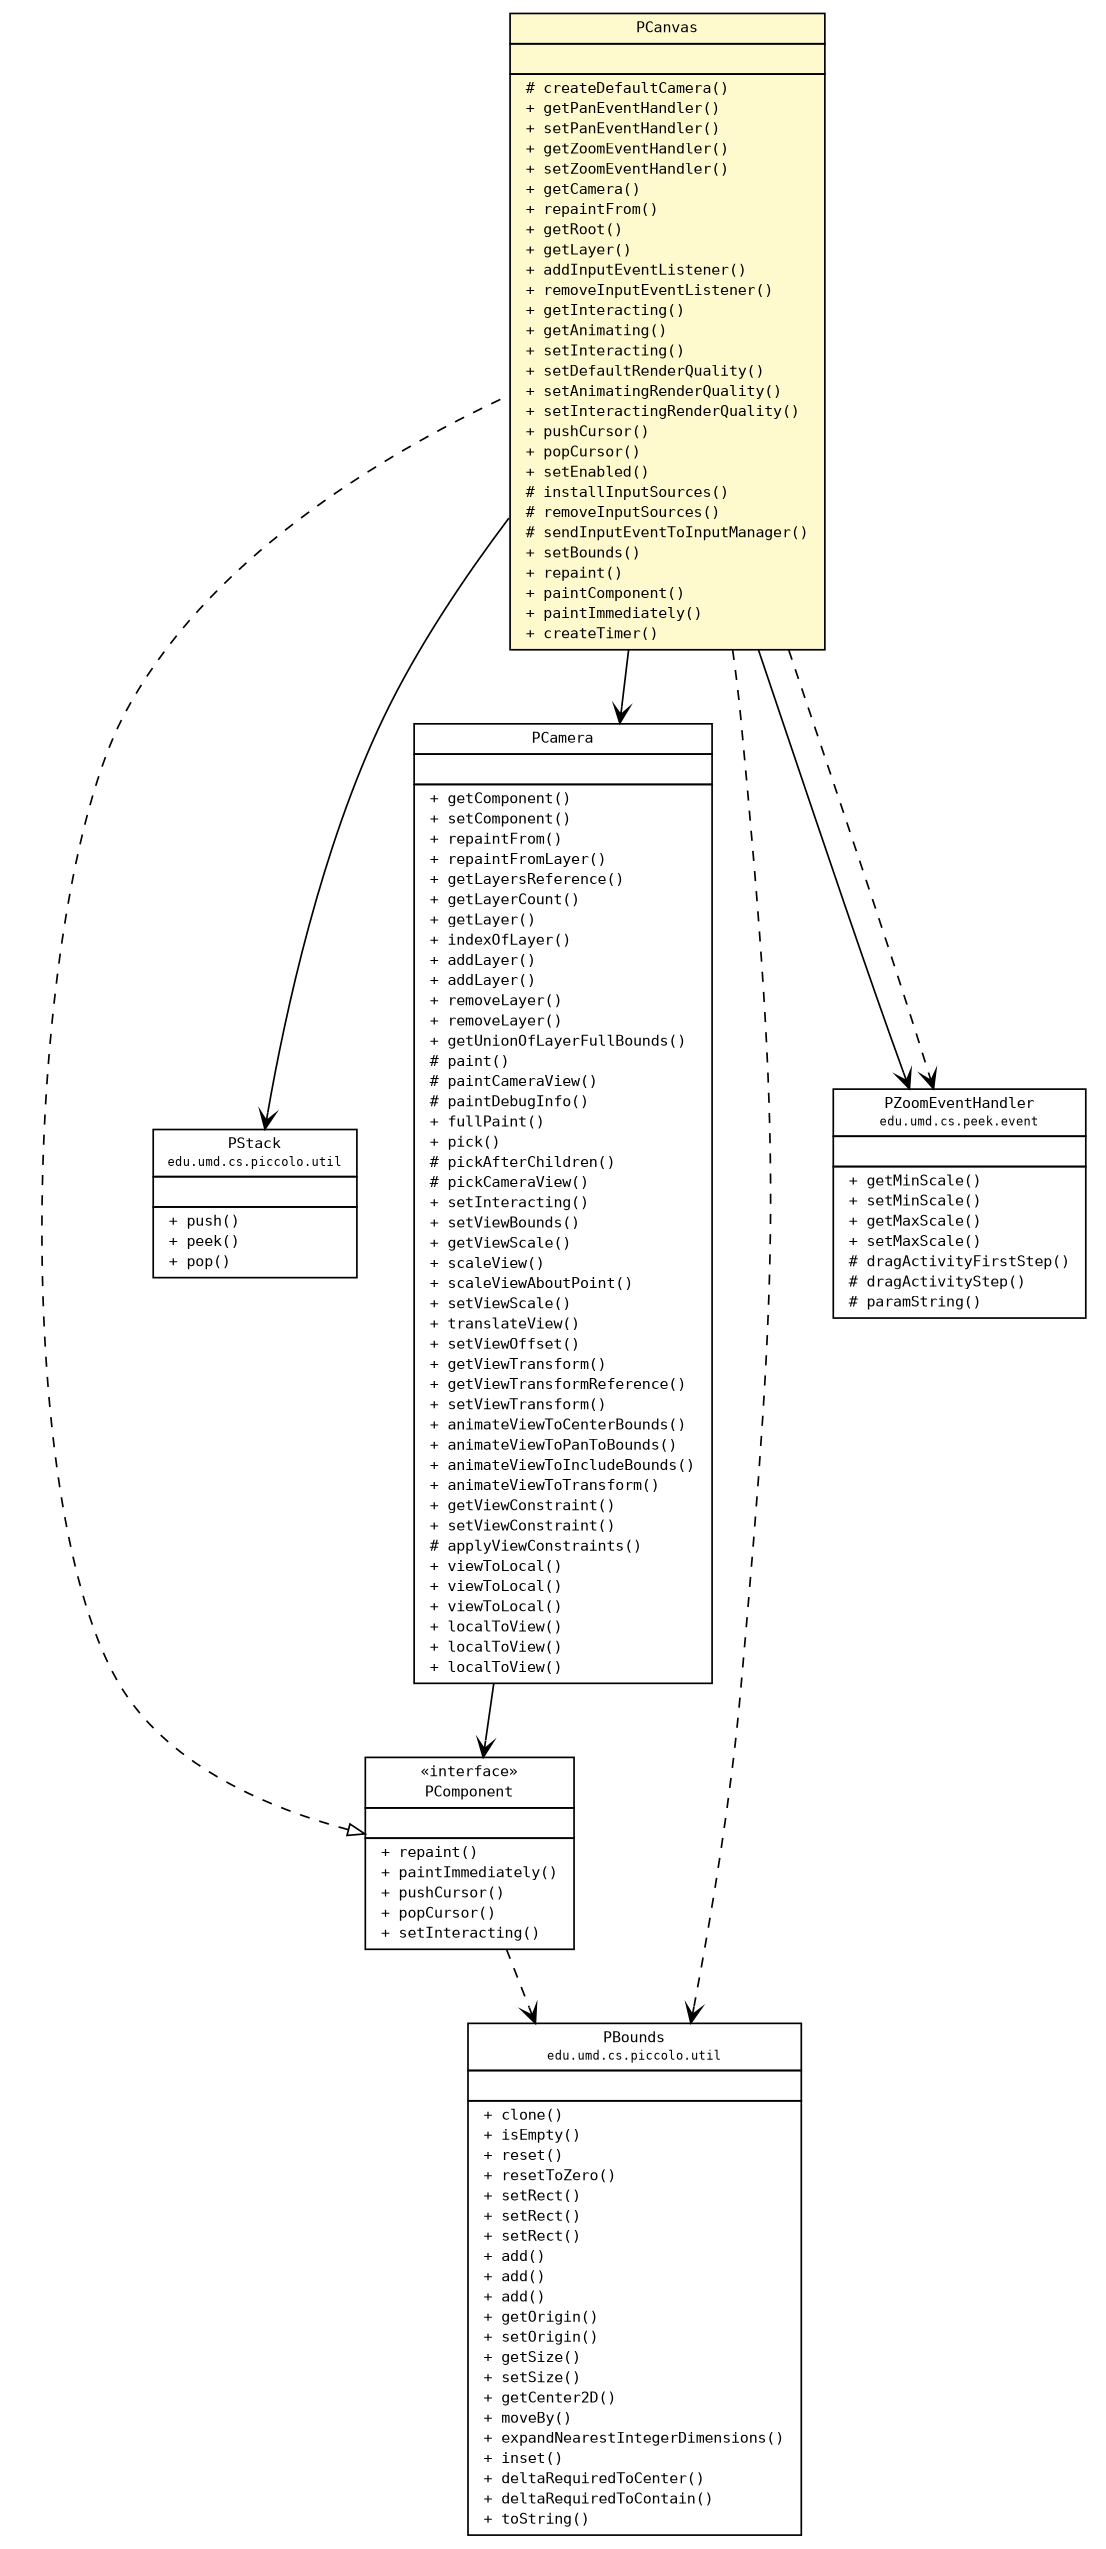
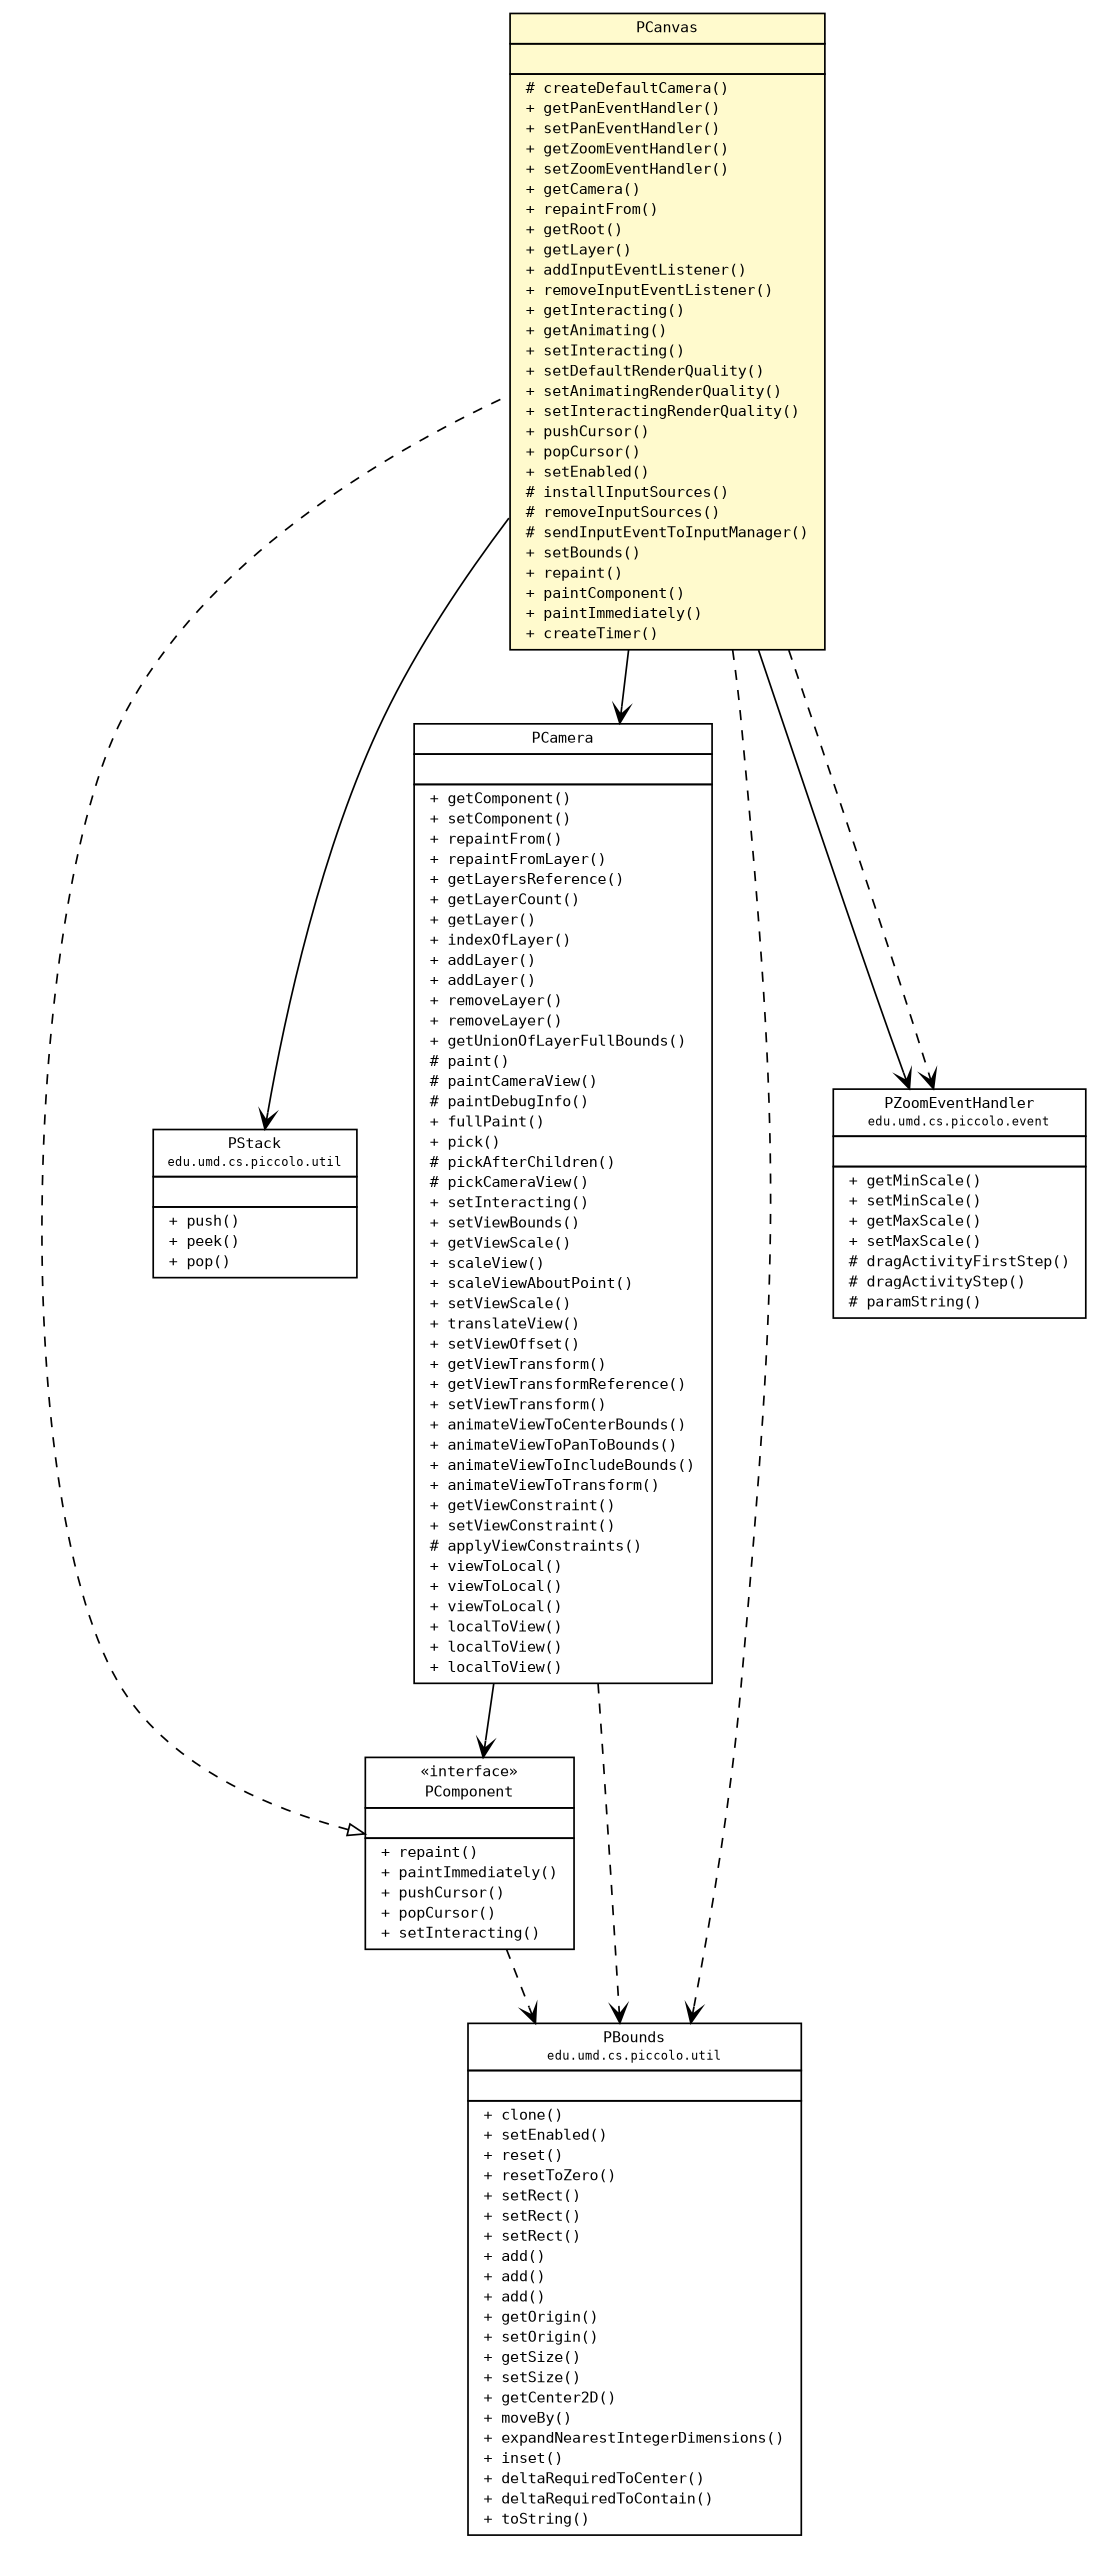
node "PZoomEventHandler": text "edu.umd.cs.peek.event" -> "edu.umd.cs.piccolo.event"
edge "PCamera" -> "PBounds": added
node "PBounds": text "+ isEmpty()" -> "+ setEnabled()"
